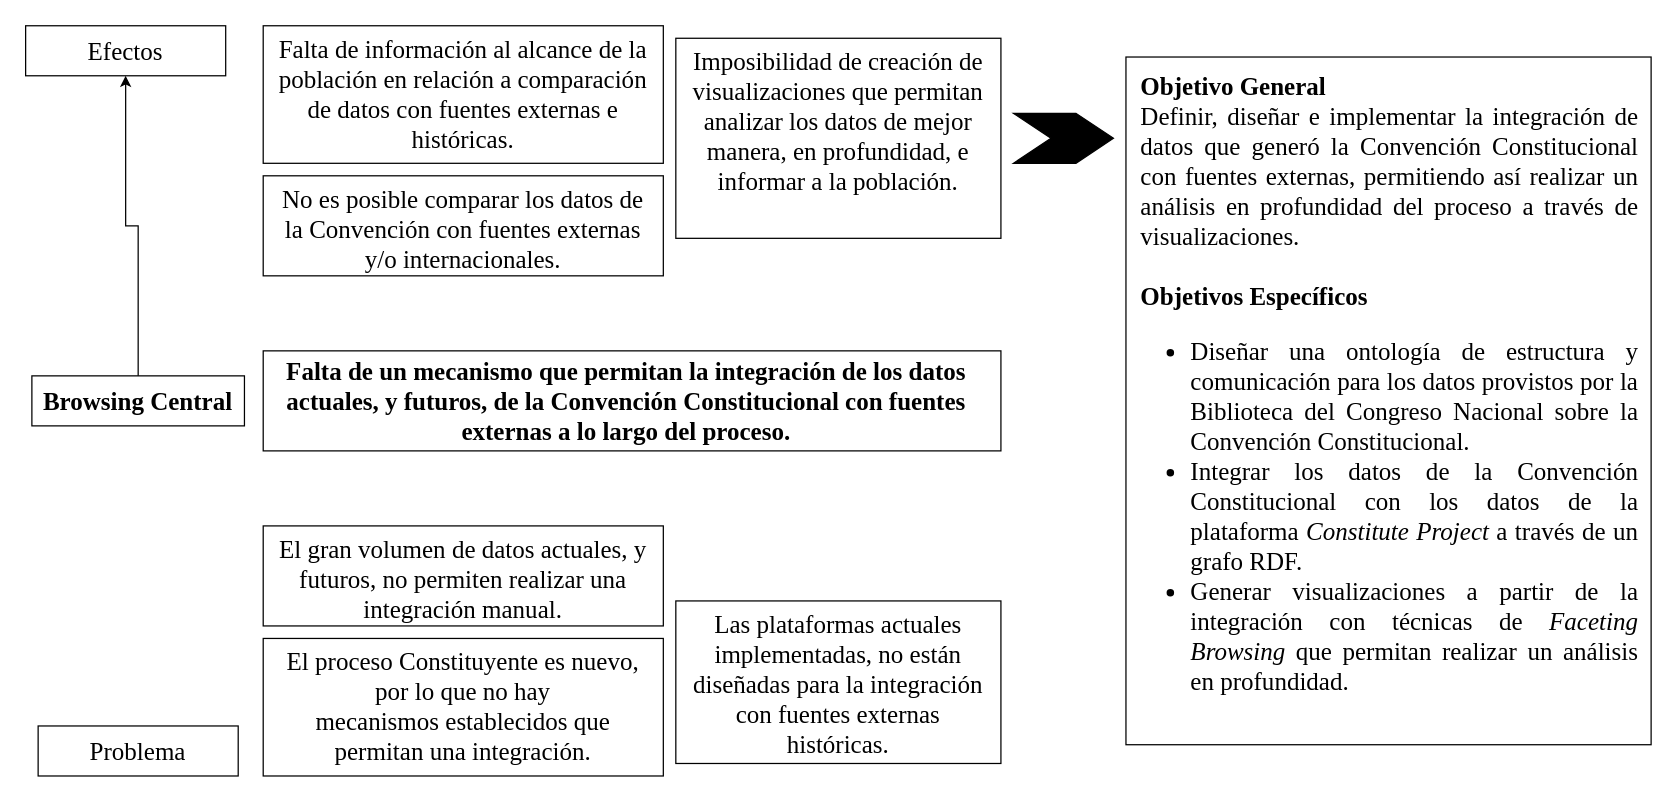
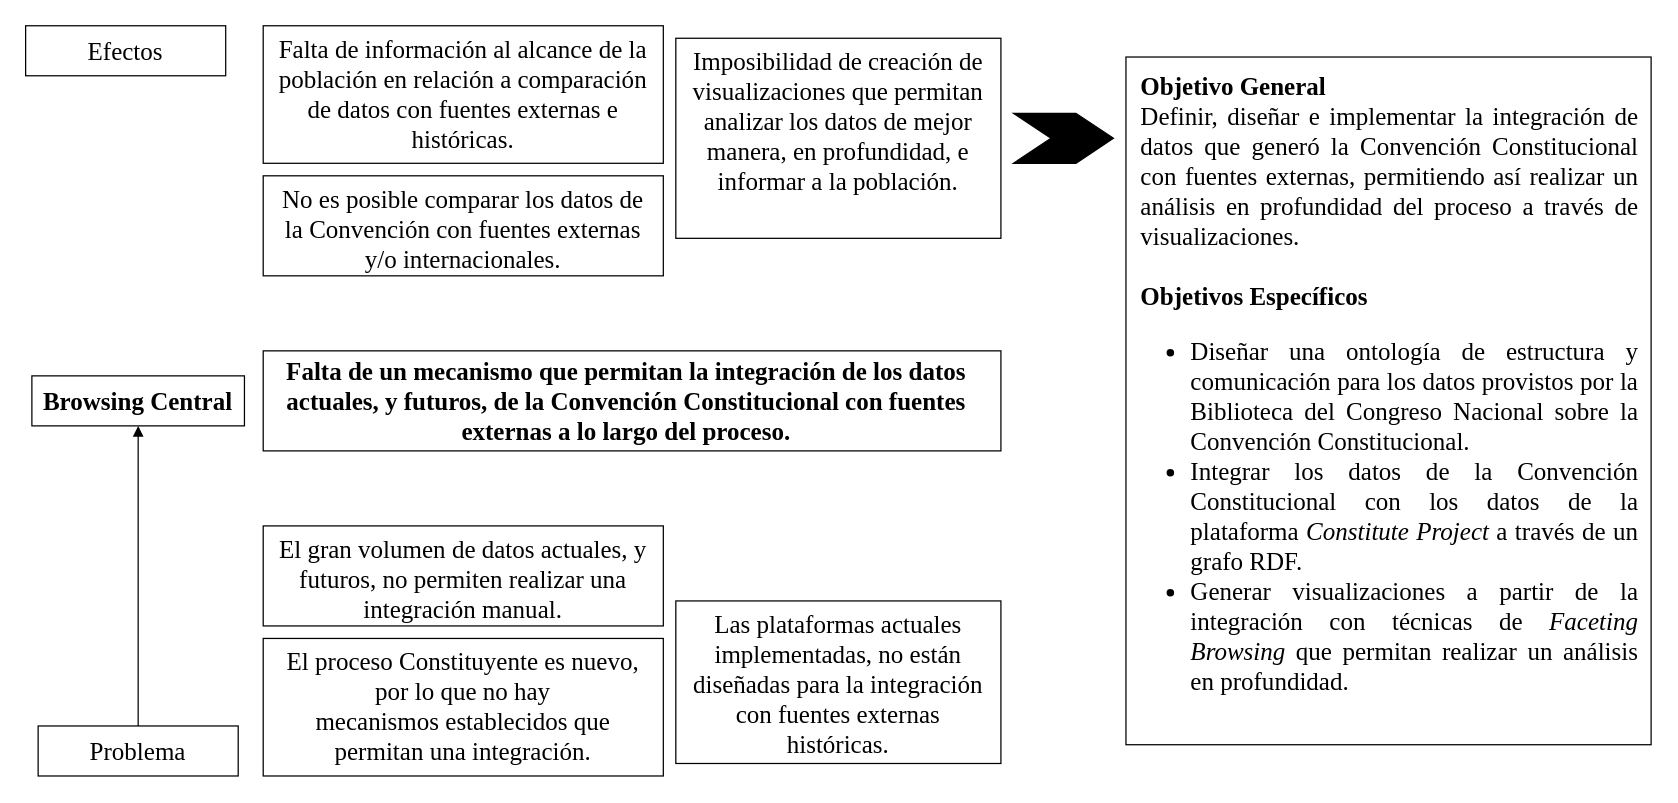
edge "Browsing Central" -> "Efectos": removed
edge "Problema" -> "Browsing Central": added
